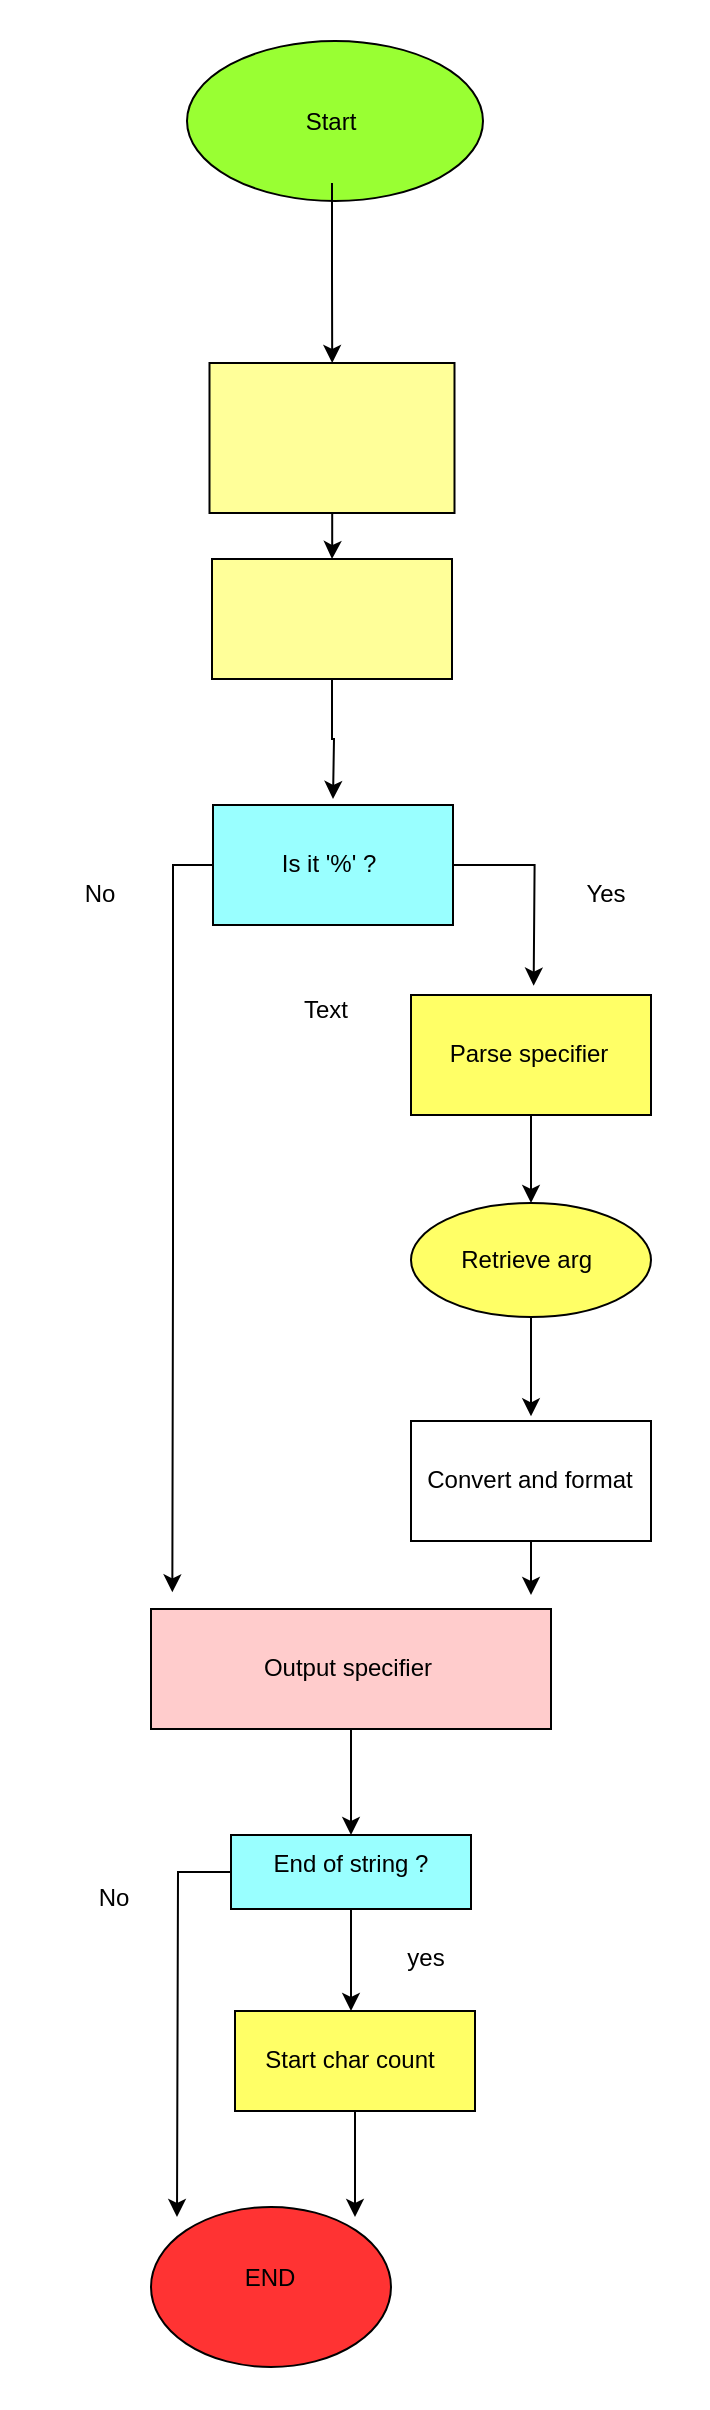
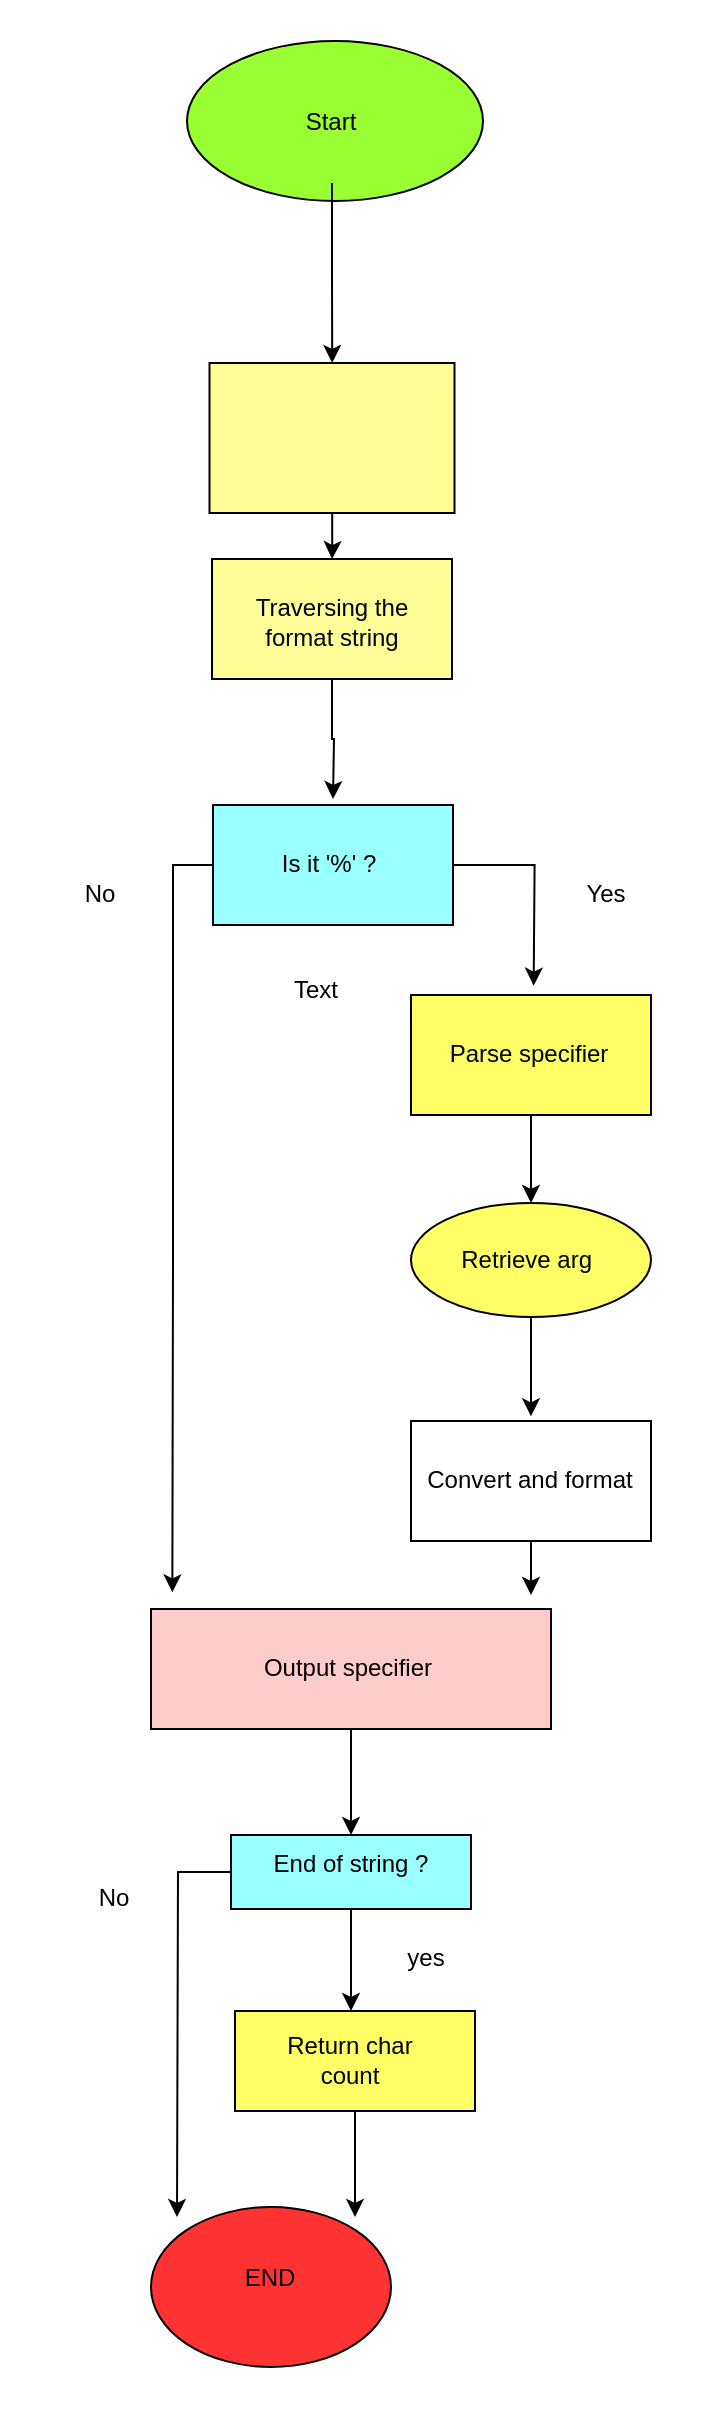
node "Traversing the format string": added
node "Text": moved (327, 1011) -> (317, 991)
node "Start char count": label "Start char count" -> "Return char count"
